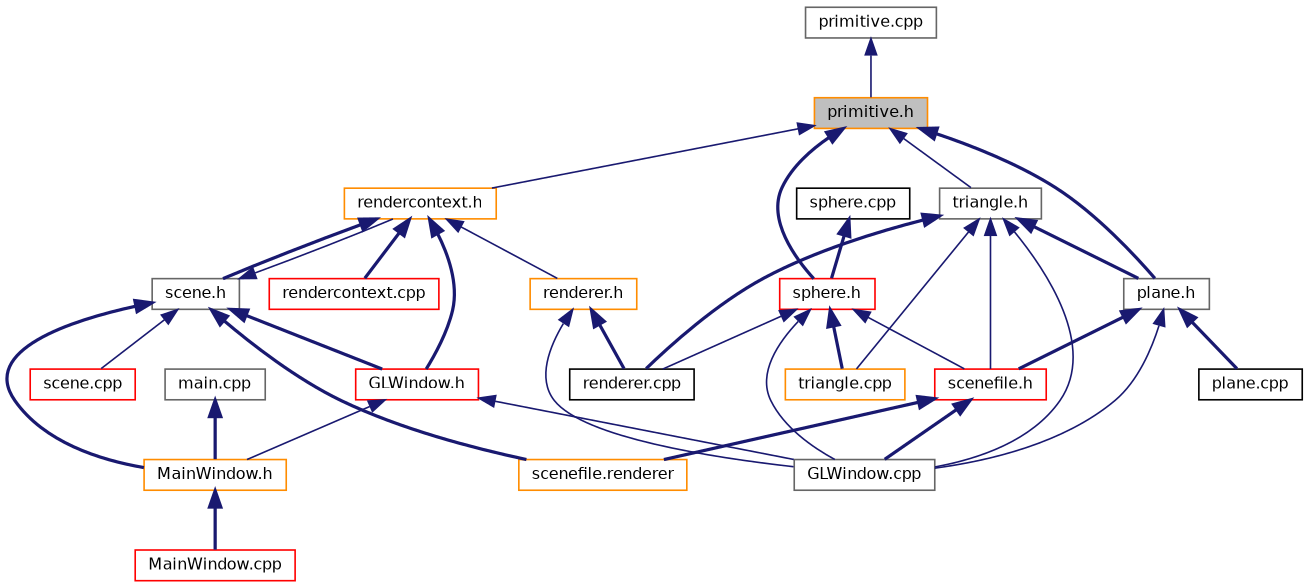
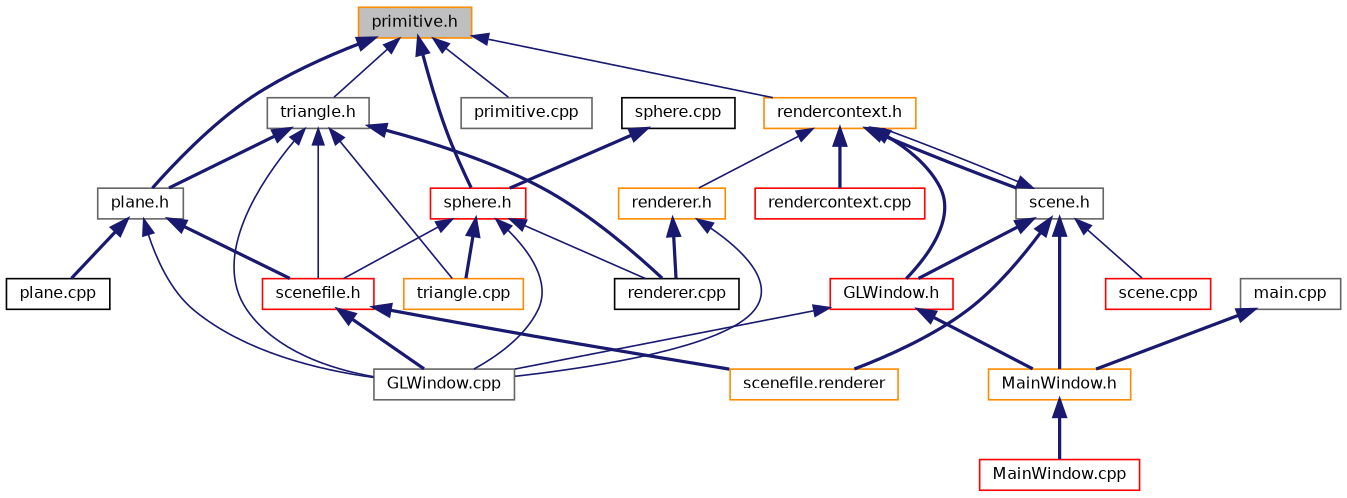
edge "primitive.h" -> "primitive.cpp": reversed
edge "MainWindow.h" -> "GLWindow.h": style solid -> bold
